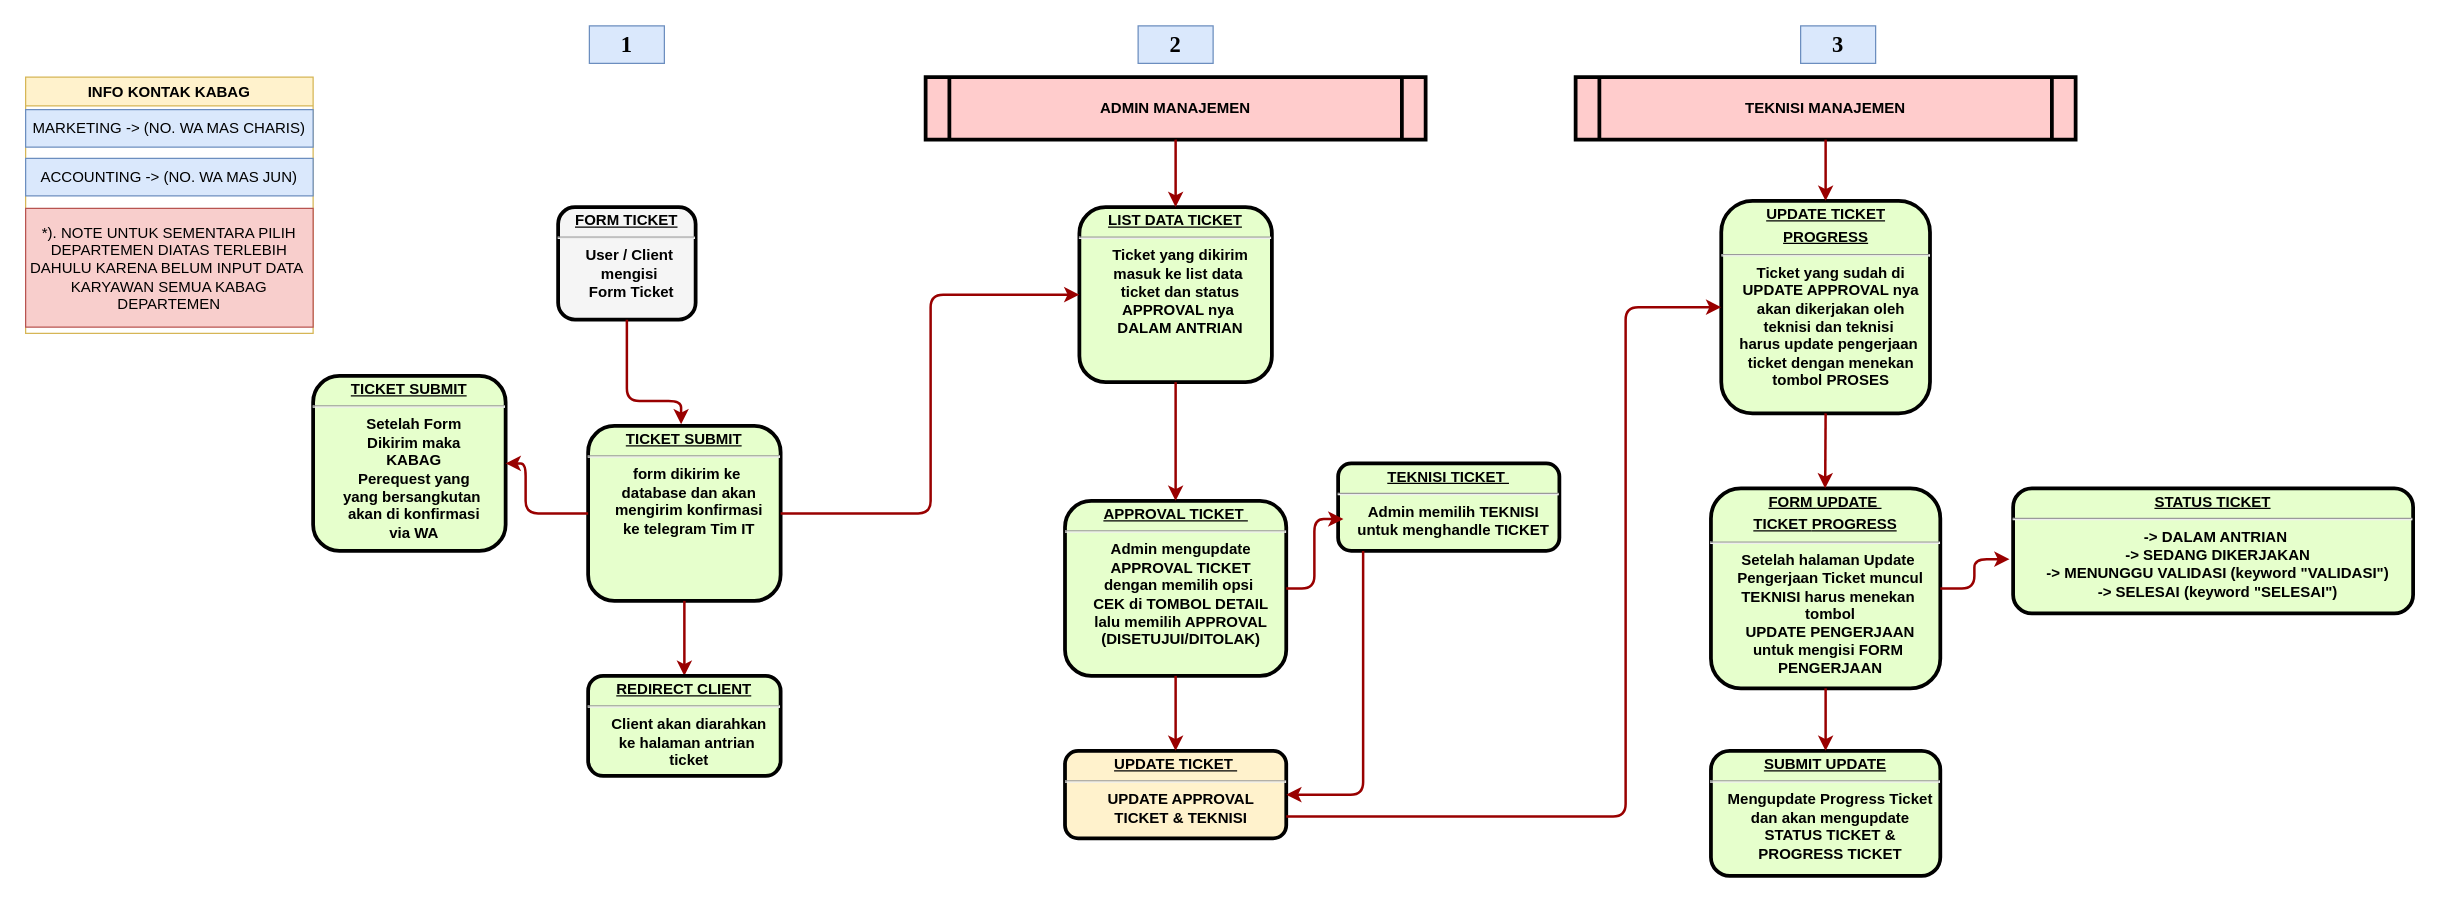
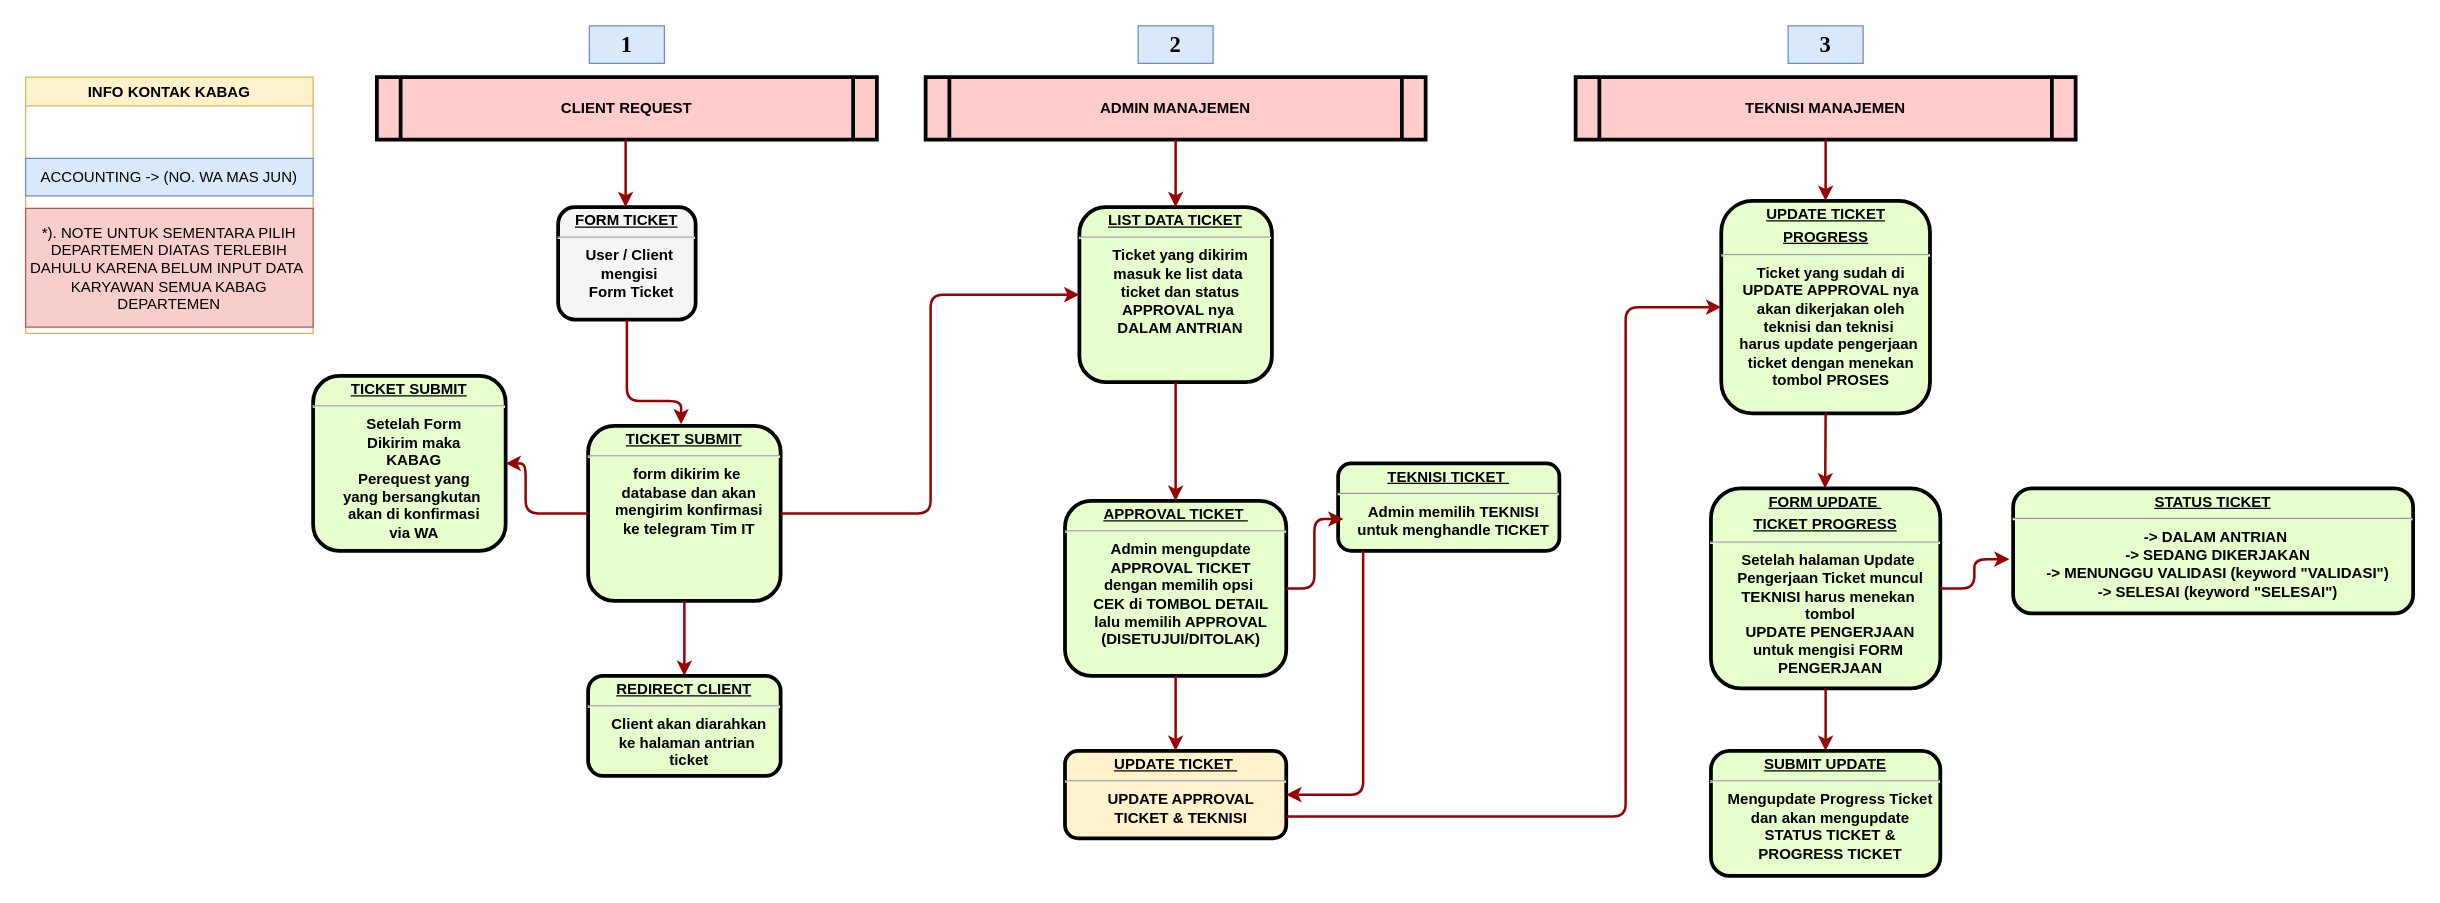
node "3": moved (1838, 44) -> (1826, 44)
node "CLIENT REQUEST": added
node "MARKETING -> (NO. WA MAS CHARIS)": removed
edge "CLIENT REQUEST" -> "FORM TICKET User / Client mengisi Form Ticket": added
